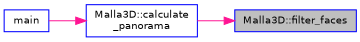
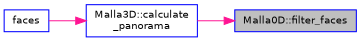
node "main": label "main" -> "faces"
node "Malla3D::filter_faces": label "Malla3D::filter_faces" -> "Malla0D::filter_faces"
